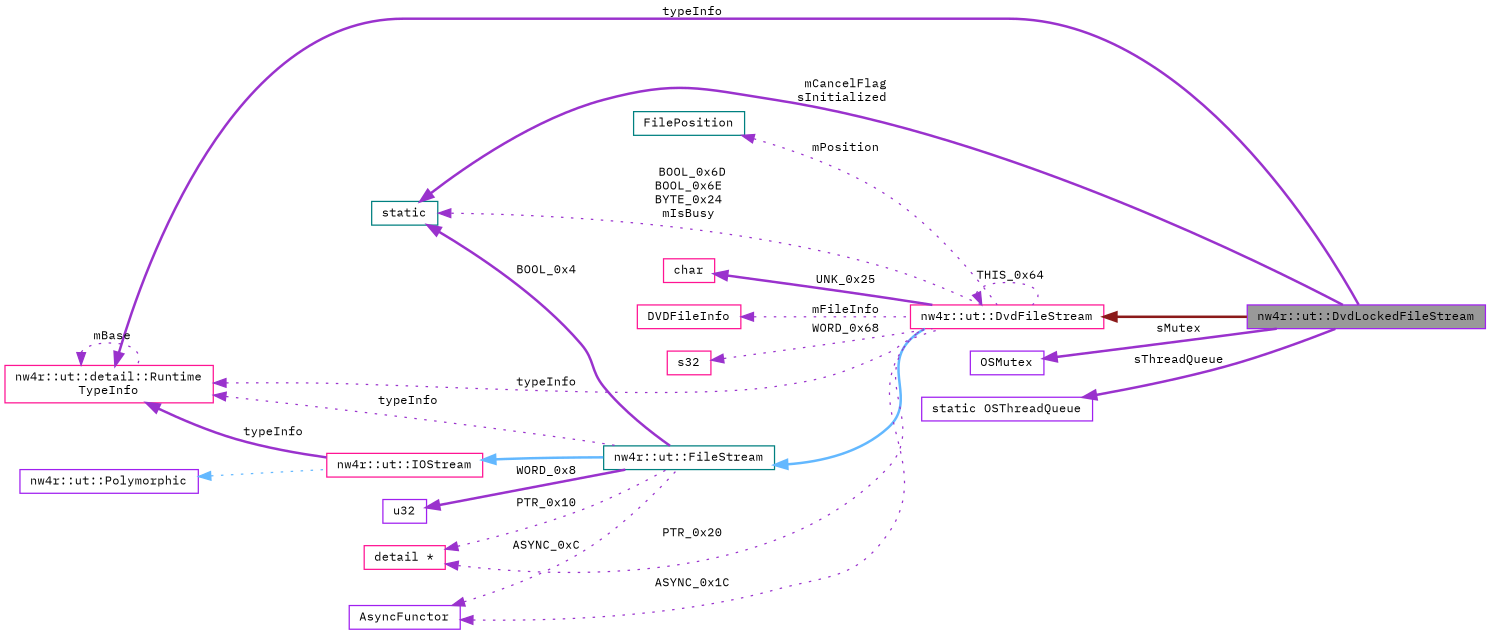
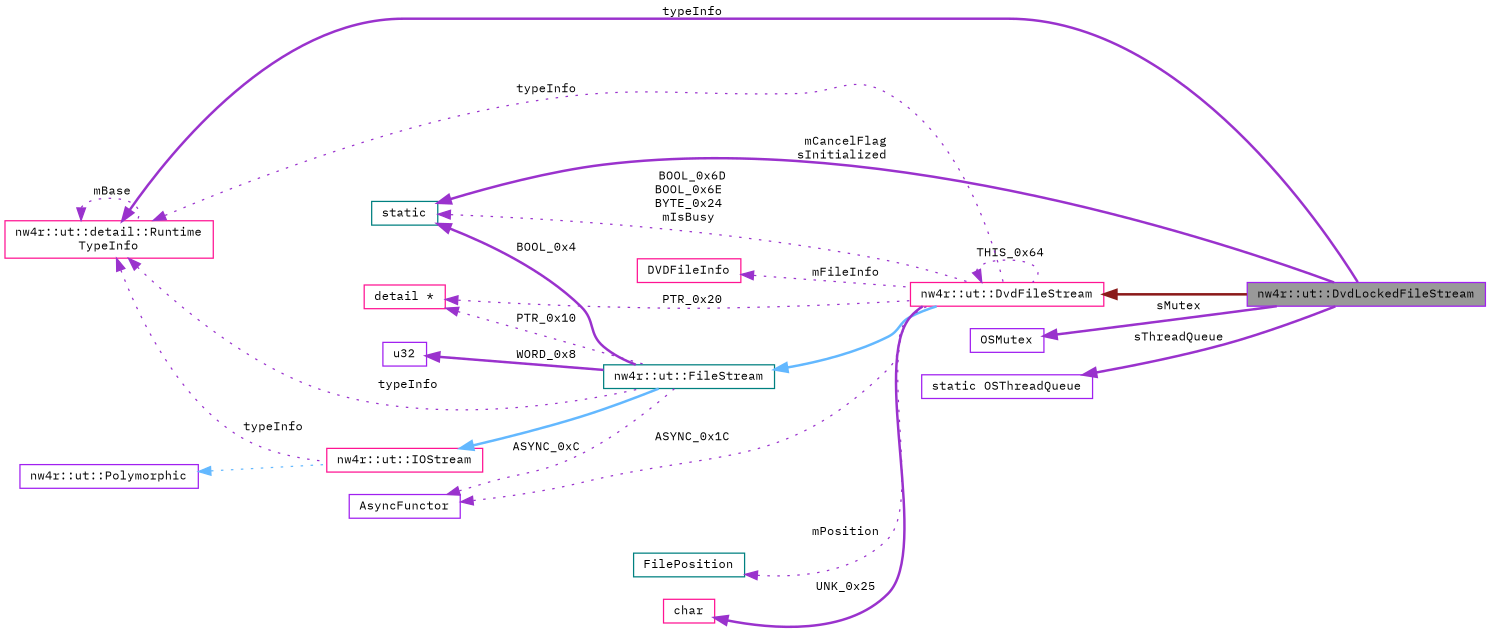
node "s32": removed
edge "nw4r::ut::IOStream" -> "nw4r::ut::detail::Runtime TypeInfo": style bold -> dotted
